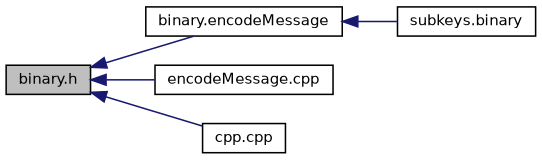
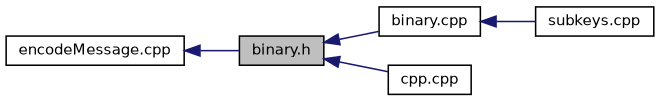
node "binary.encodeMessage": label "binary.encodeMessage" -> "binary.cpp"
node "subkeys.binary": label "subkeys.binary" -> "subkeys.cpp"
edge "encodeMessage.cpp" -> "binary.h": reversed
